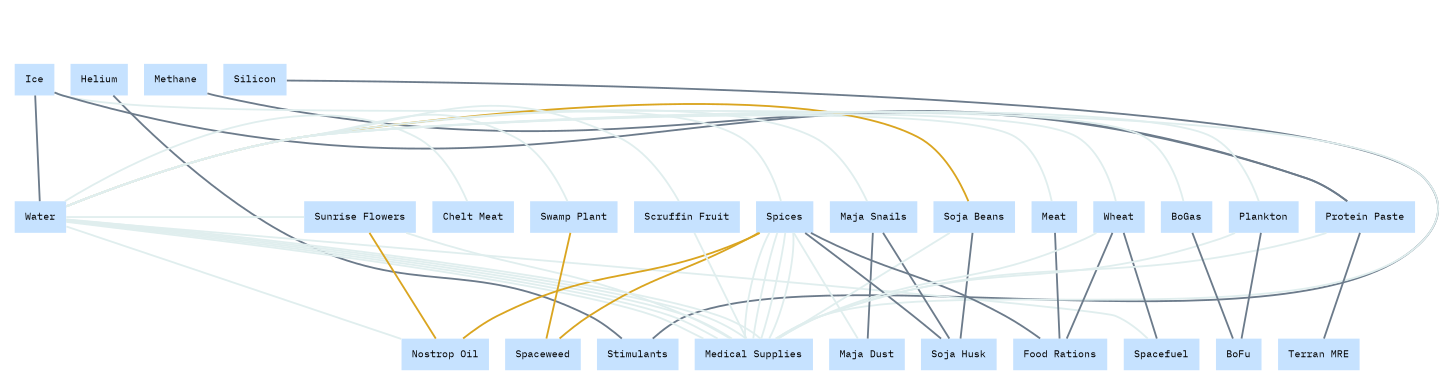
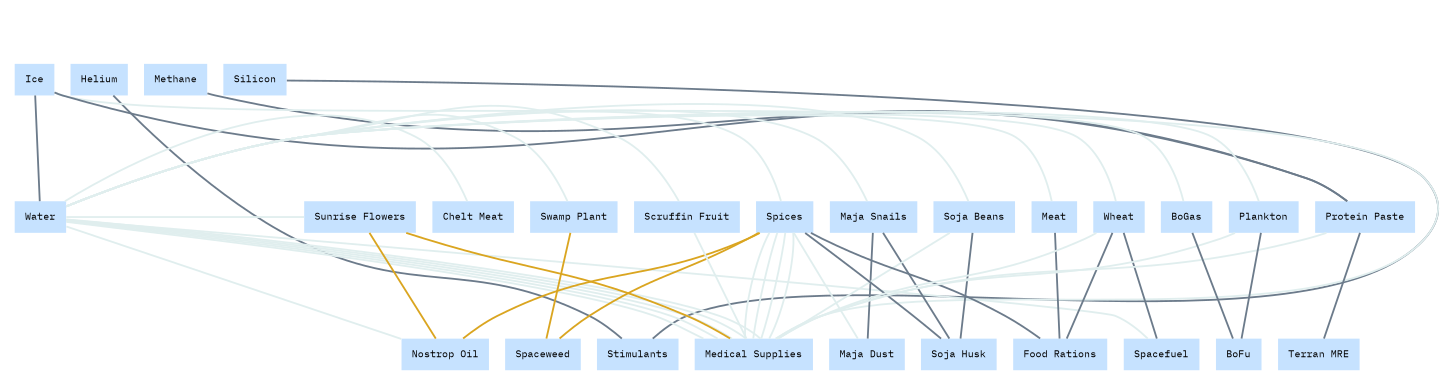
edge "Water" -- "Soja Beans": color goldenrod -> azure2
edge "Sunrise Flowers" -- "Medical Supplies": color azure2 -> goldenrod
